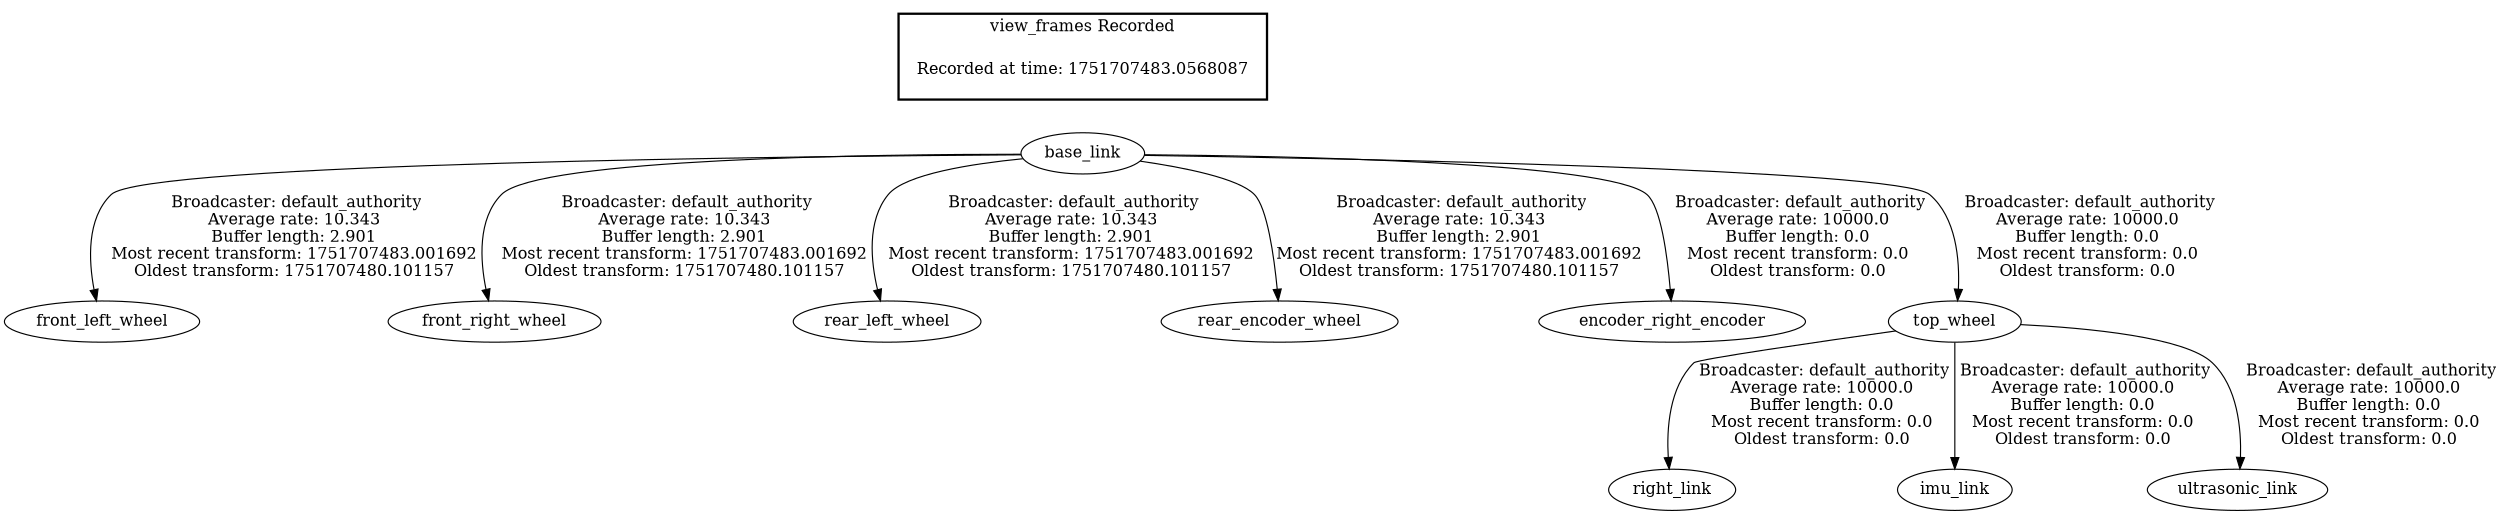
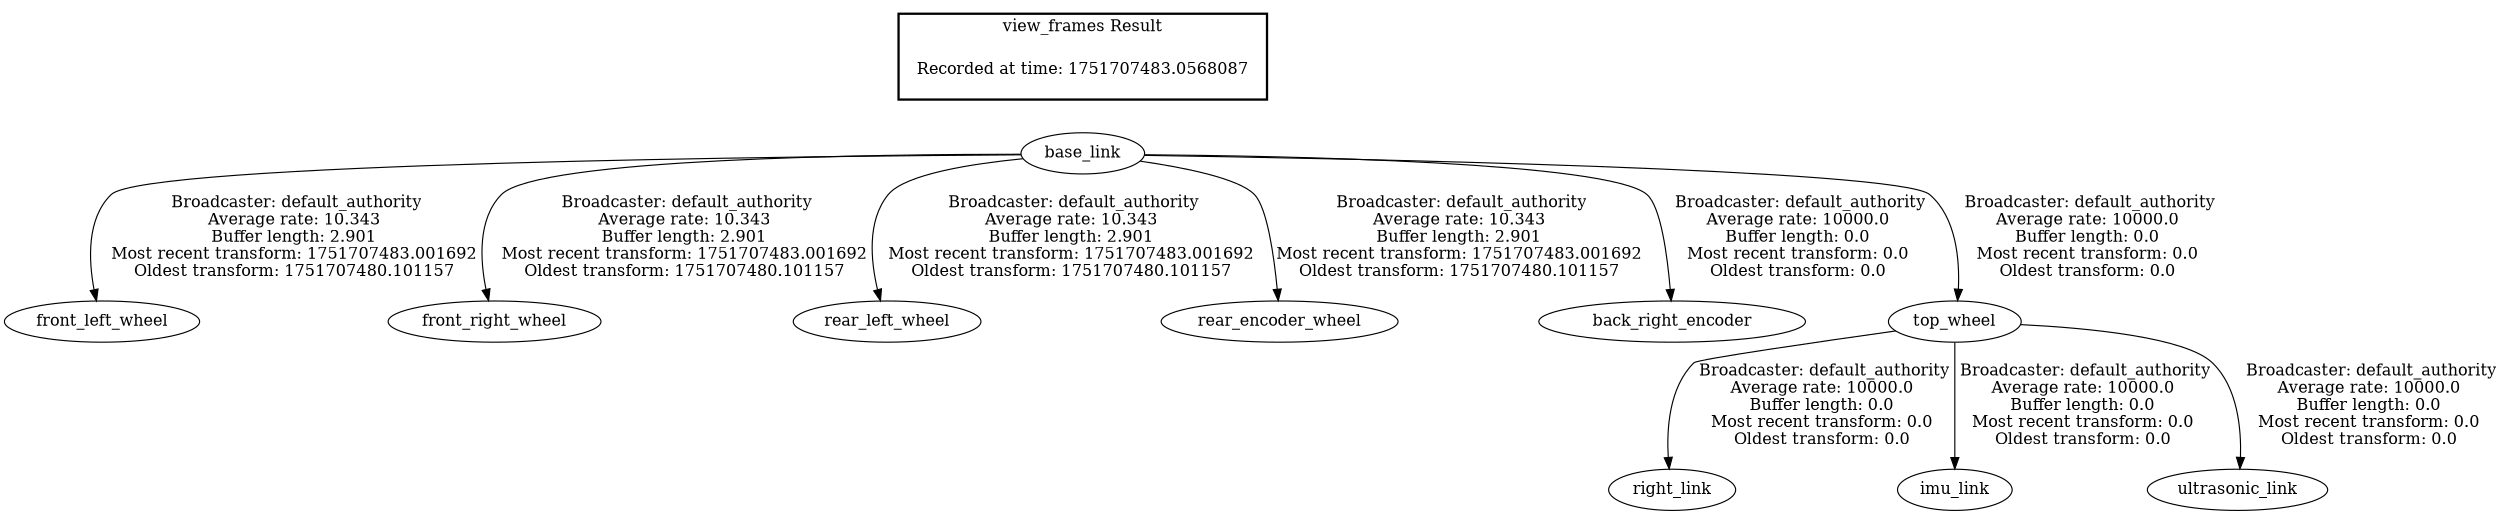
cluster "view_frames Recorded": label "view_frames Recorded" -> "view_frames Result"
node "encoder_right_encoder": label "encoder_right_encoder" -> "back_right_encoder"
